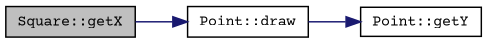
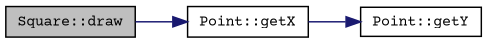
node "Square::getX": label "Square::getX" -> "Square::draw"
node "Point::draw": label "Point::draw" -> "Point::getX"
